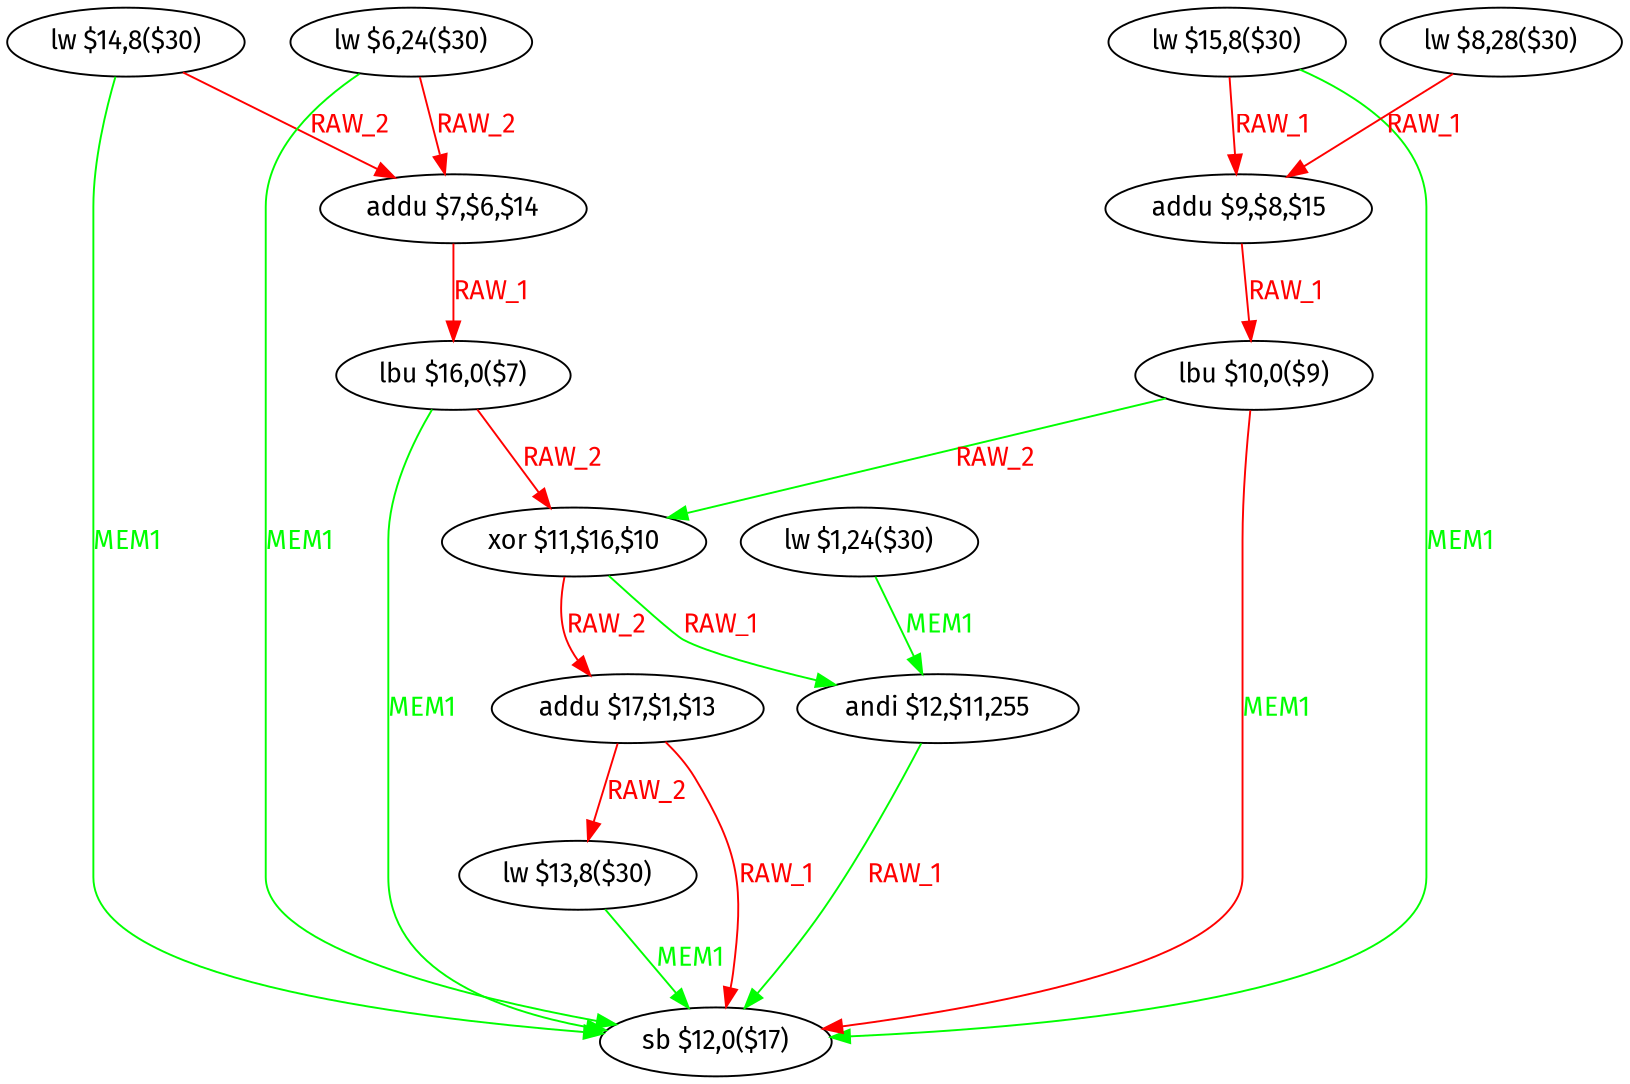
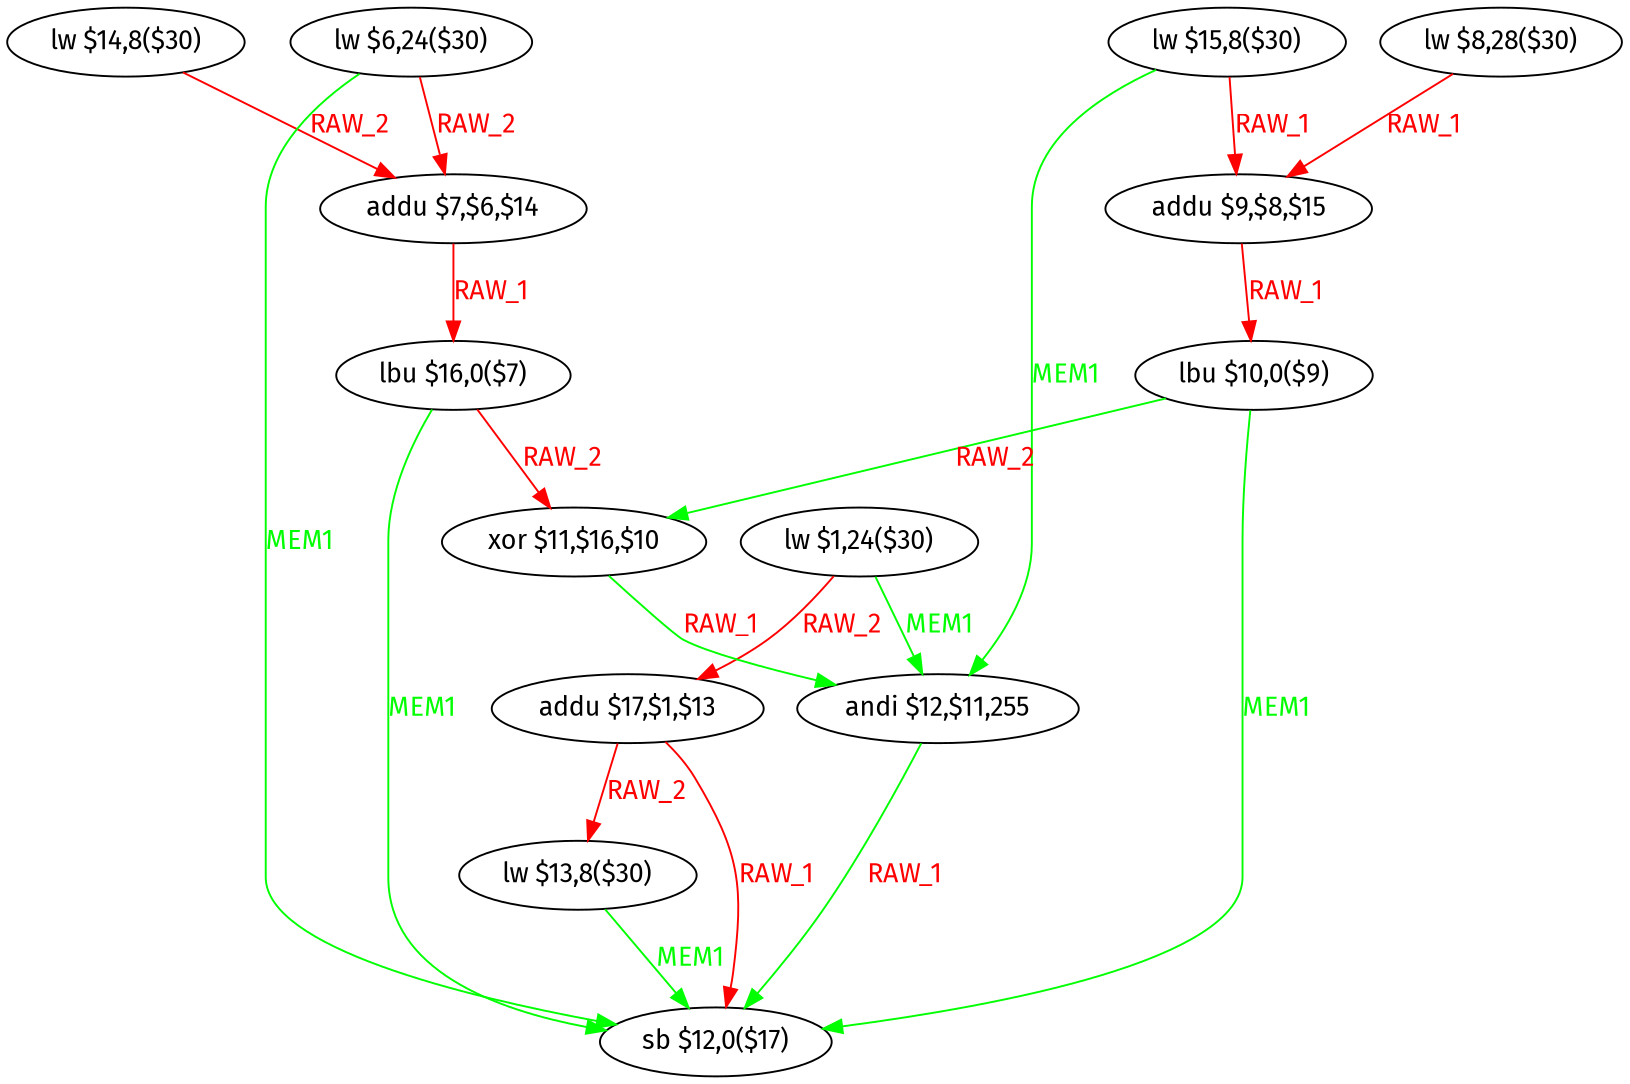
edge "xor $11,$16,$10" -> "addu $17,$1,$13": now "lw $1,24($30)" -> "addu $17,$1,$13"
edge "lw $14,8($30)" -> "sb $12,0($17)": removed, label "MEM1"
edge "lw $15,8($30)" -> "sb $12,0($17)": now "lw $15,8($30)" -> "andi $12,$11,255"
edge "lbu $10,0($9)" -> "sb $12,0($17)": color red -> green
